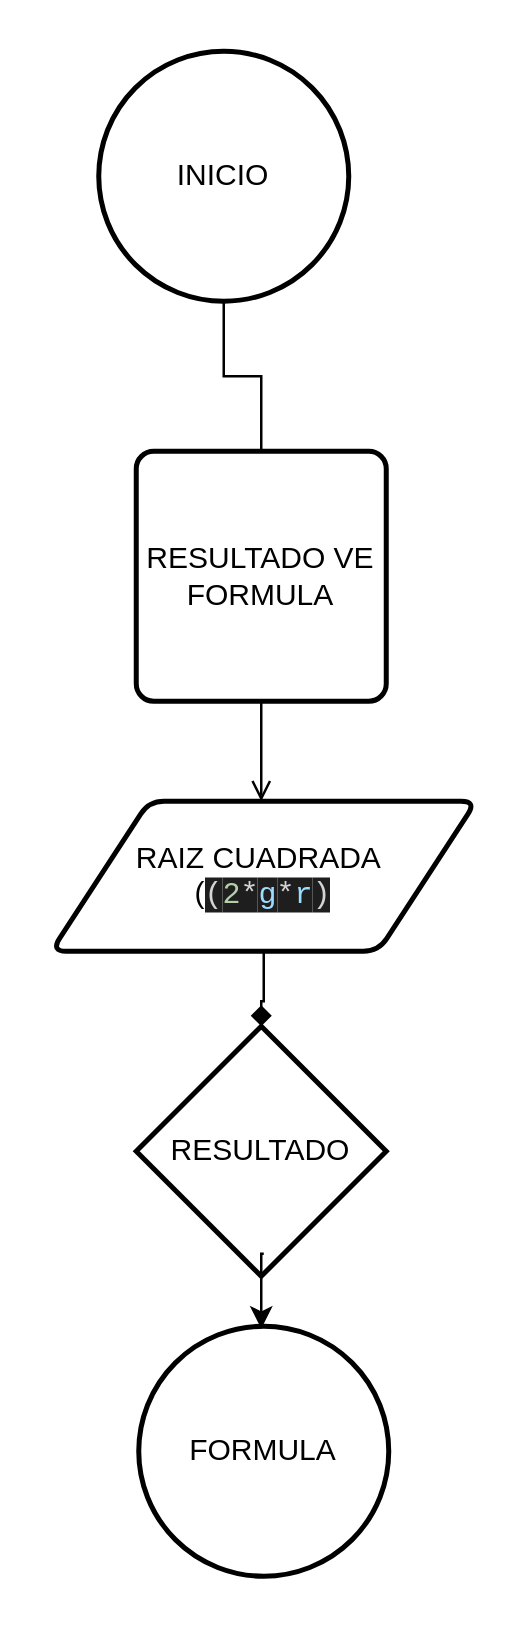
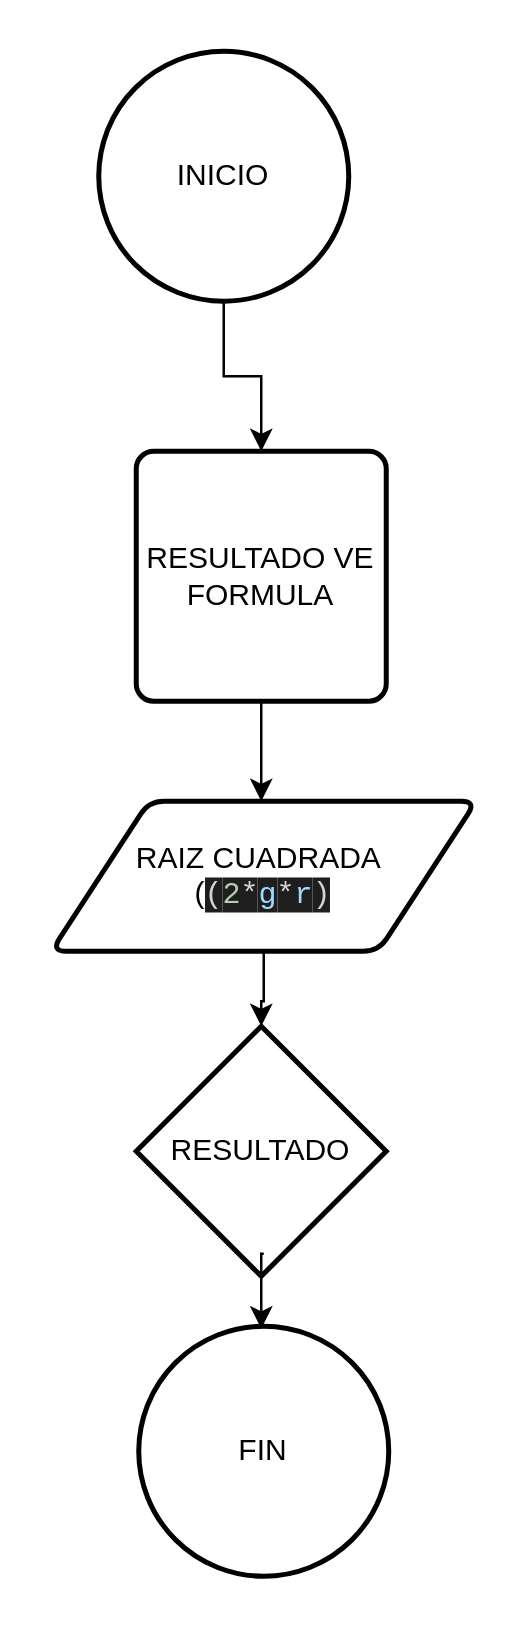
edge "INICIO" -- "RESULTADO VE FORMULA": arrowhead none -> classic
edge "RESULTADO VE FORMULA" -> "RAIZ CUADRADA ((2*g*r)": arrowhead open -> classic
edge "RAIZ CUADRADA ((2*g*r)" -> "RESULTADO": arrowhead diamond -> classic
node "FORMULA": label "FORMULA" -> "FIN"
